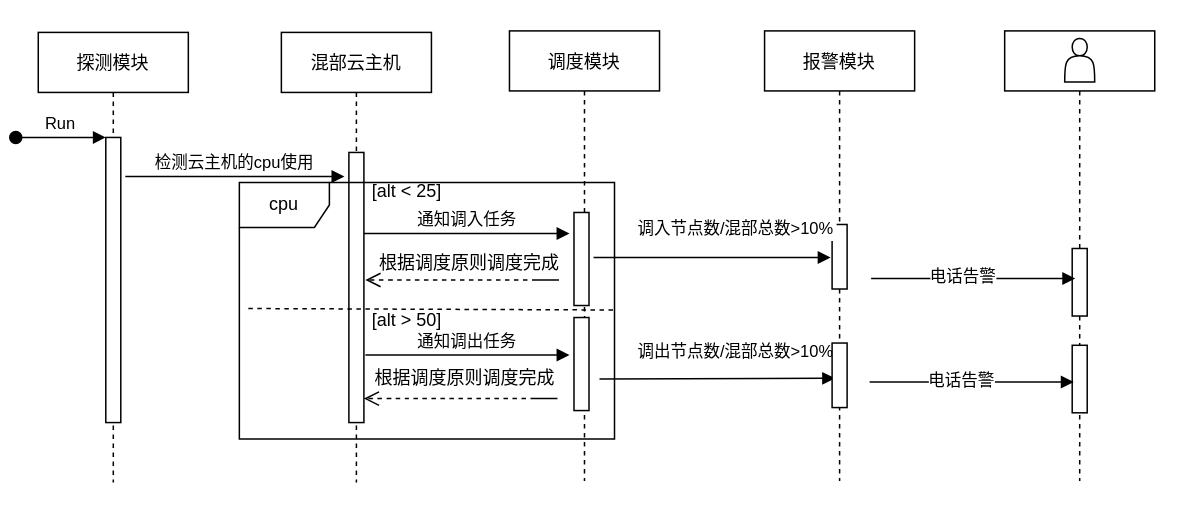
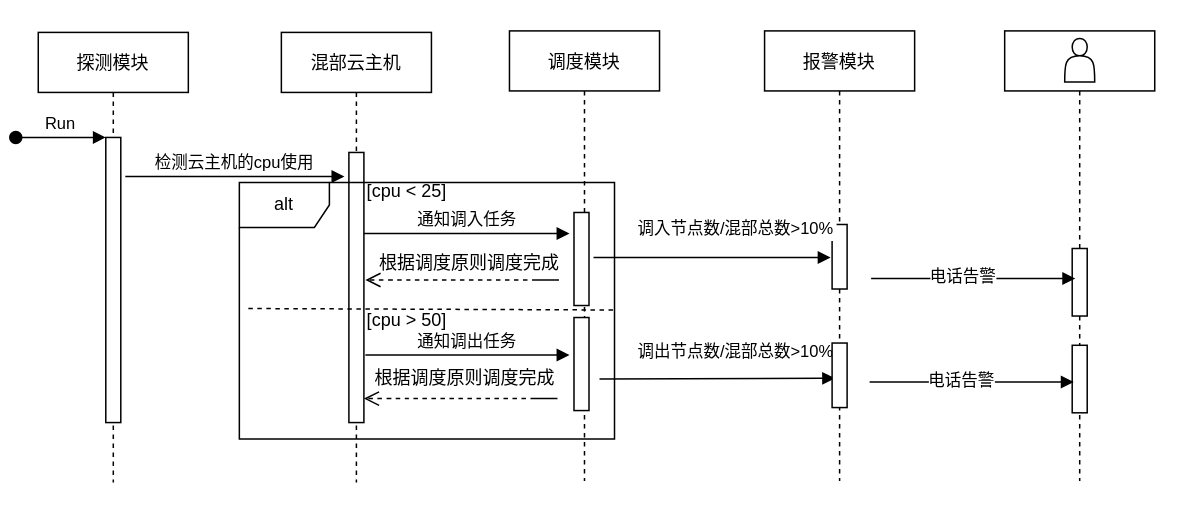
node "[alt < 25]": label "[alt < 25]" -> "[cpu < 25]"
node "cpu": label "cpu" -> "alt"
node "[alt > 50]": label "[alt > 50]" -> "[cpu > 50]"
